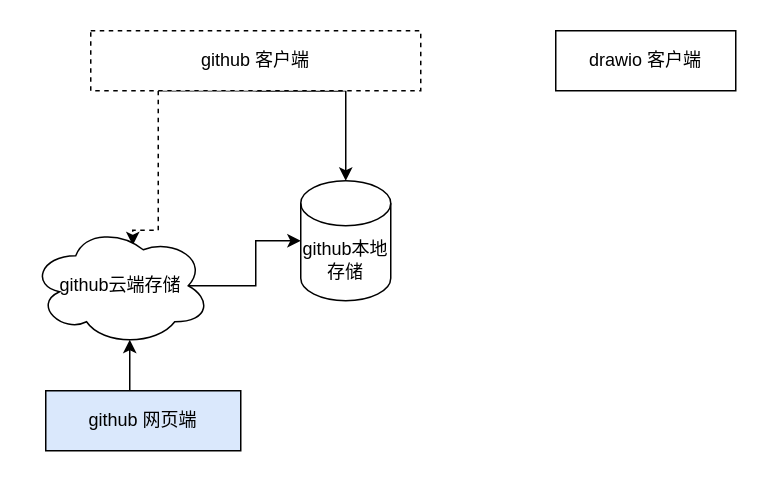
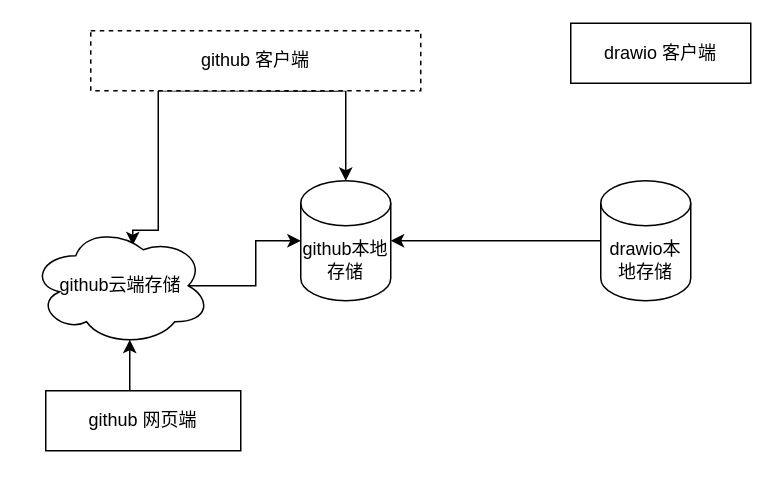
node "drawio 客户端": moved (646, 61) -> (661, 53)
edge "github 客户端" -> "github云端存储": style dashed -> solid
edge "drawio本地存储" -> "github本地存储": added
node "drawio本地存储": added
node "github 网页端": fillcolor #dae8fc -> #ffffff
